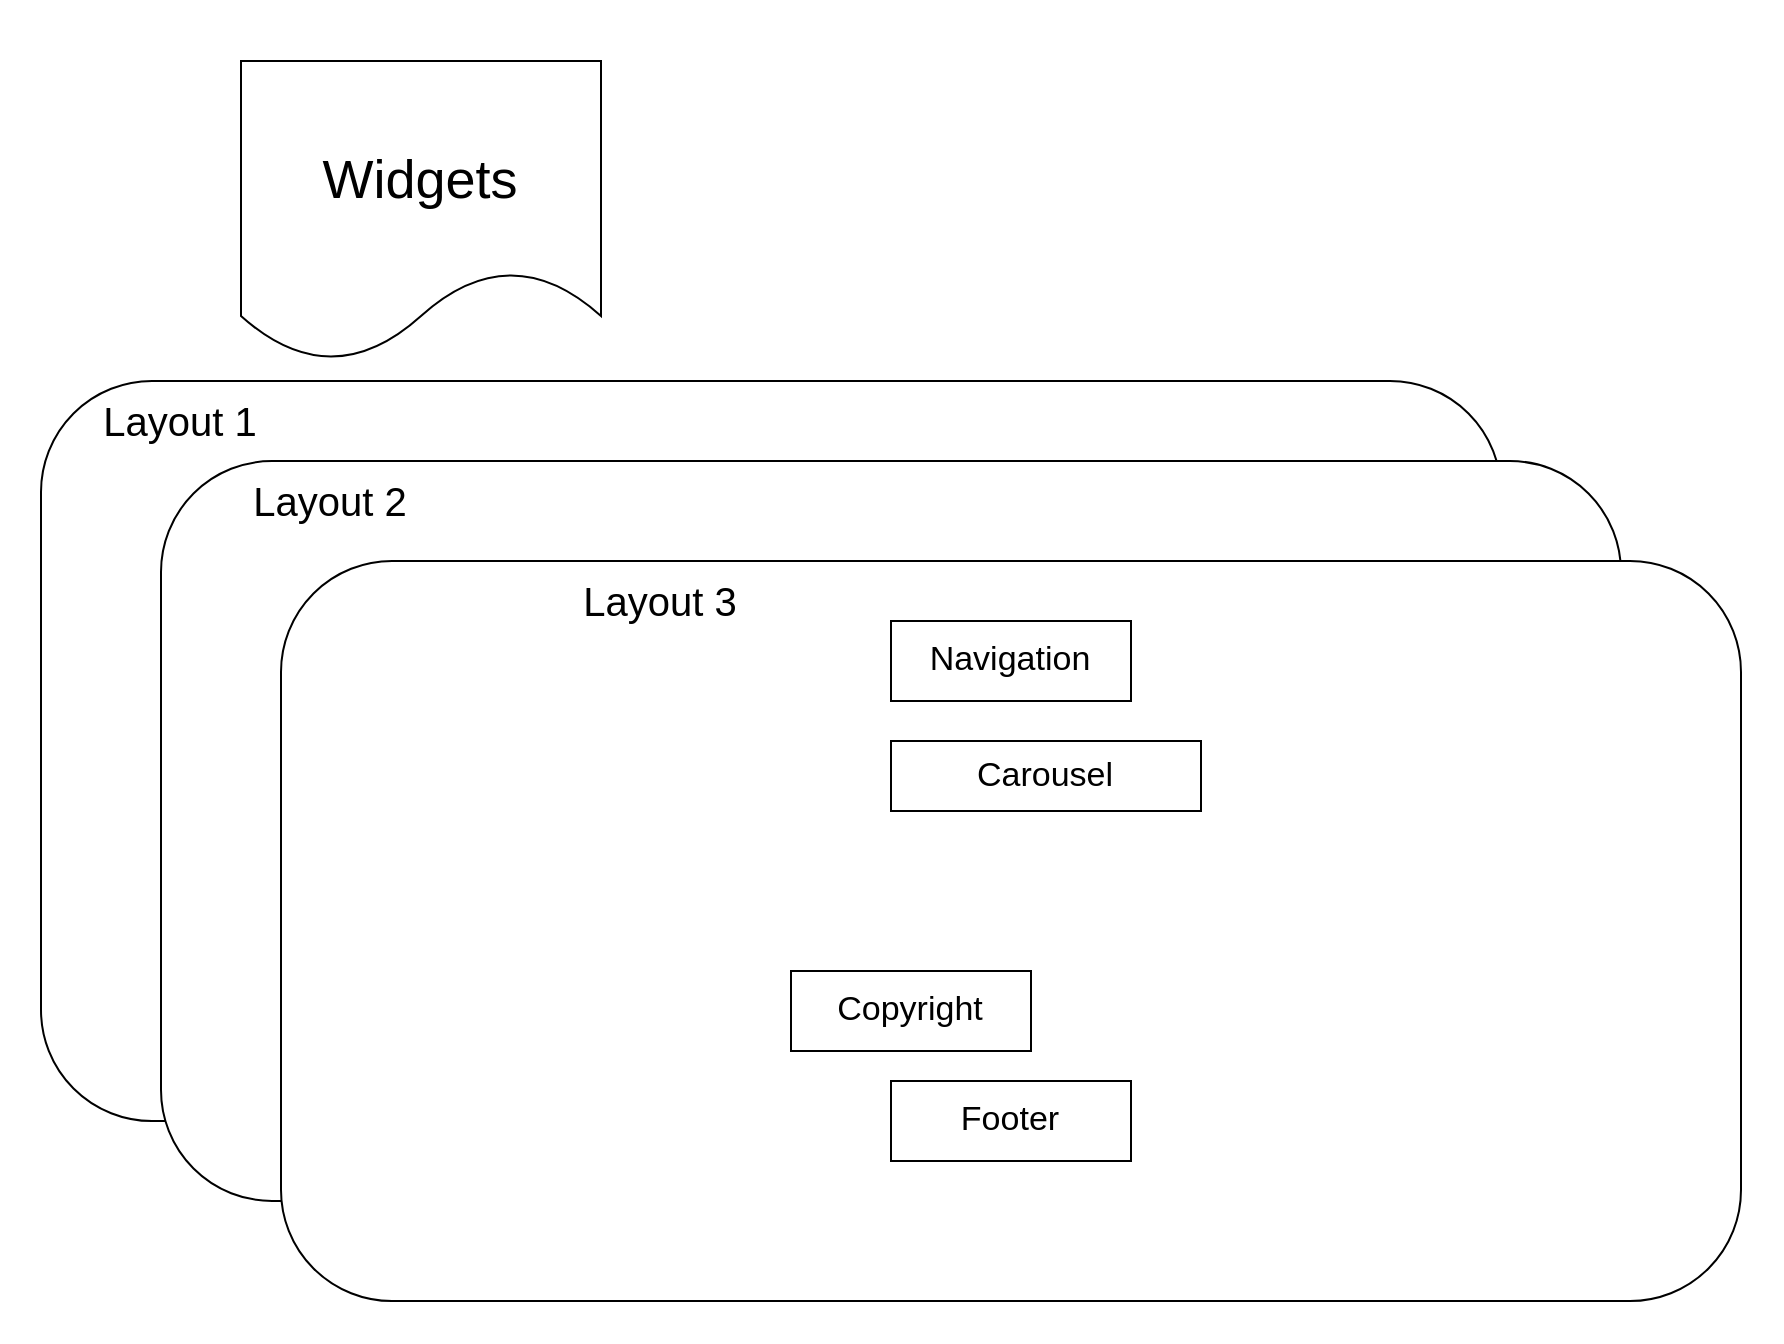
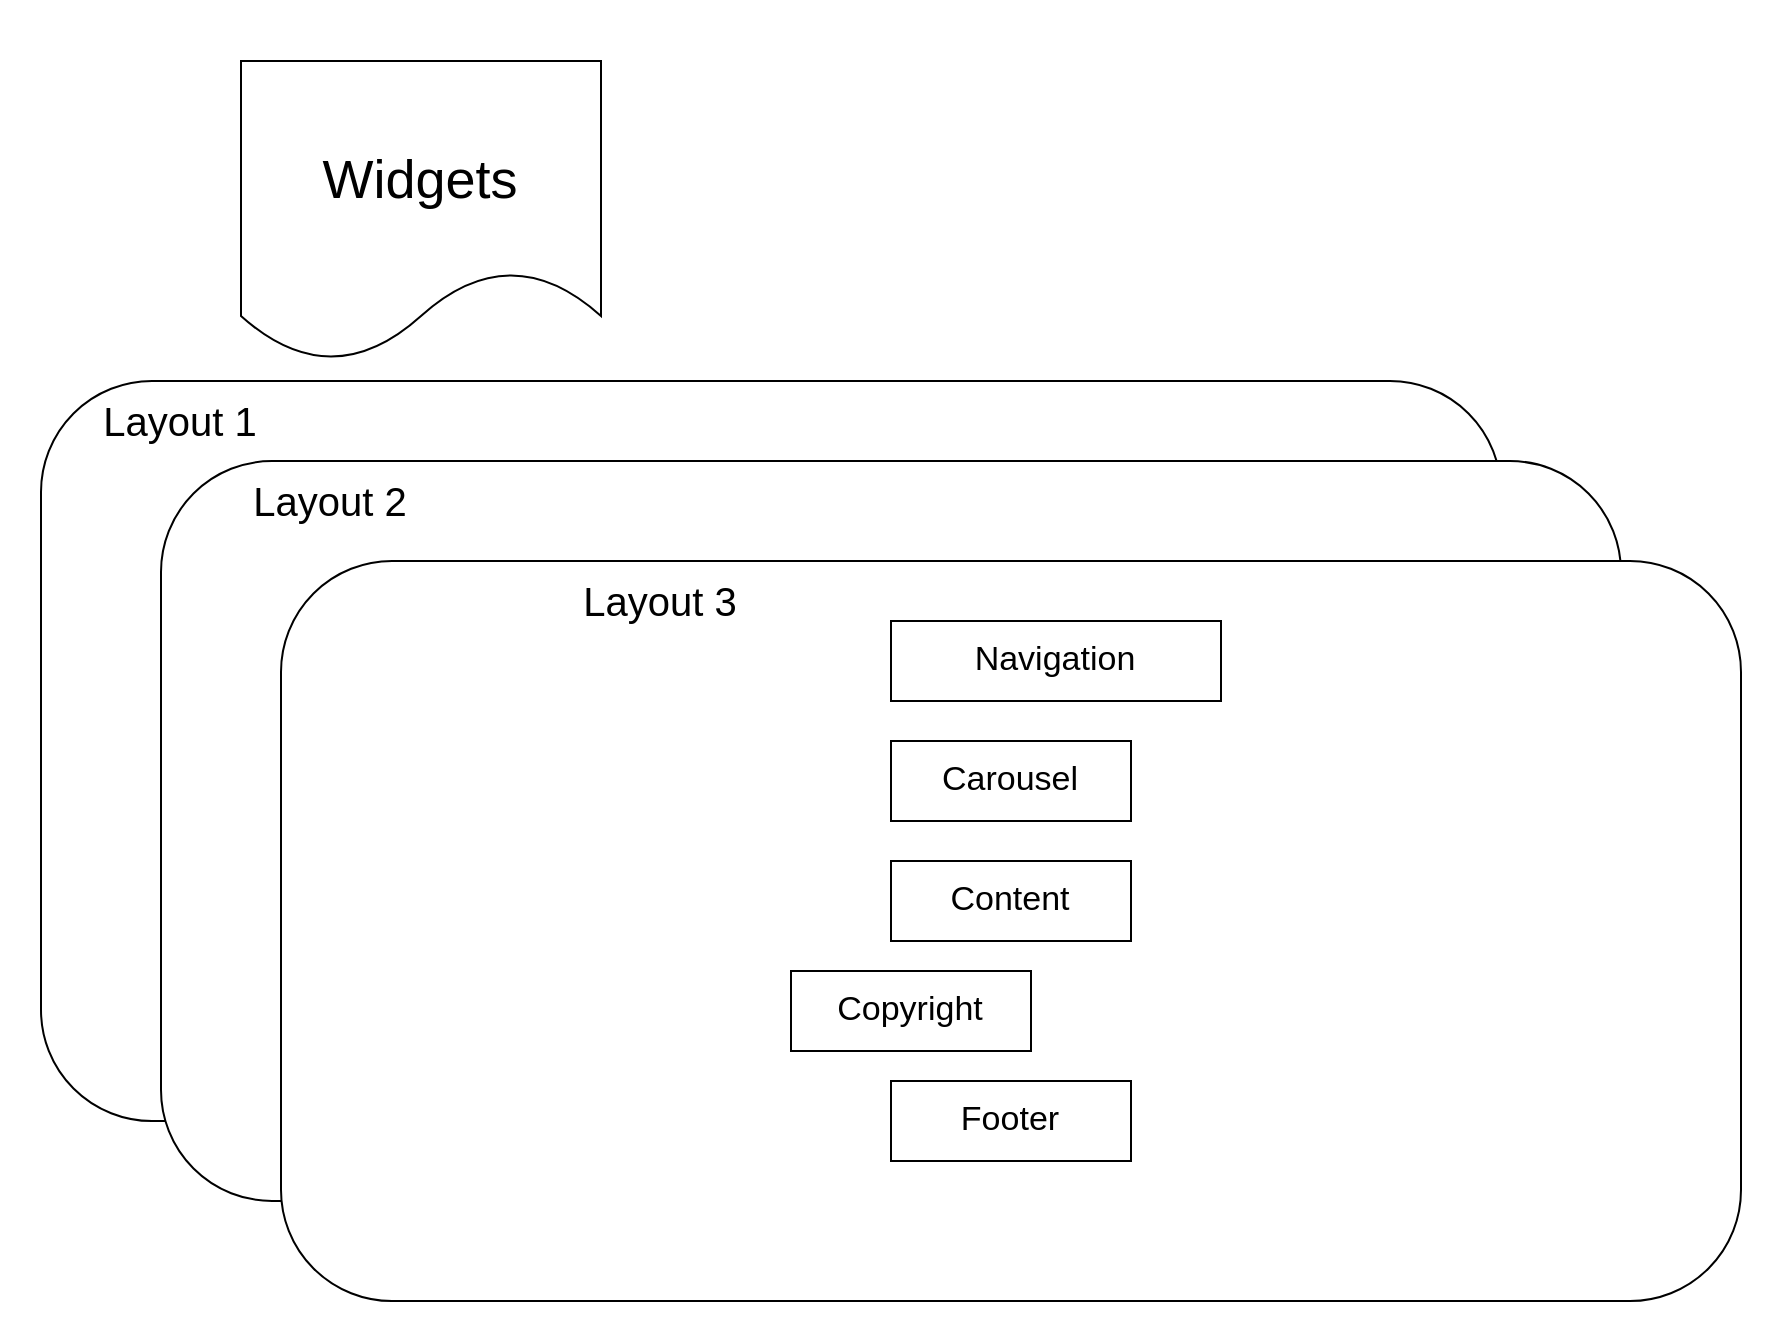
node "Navigation": size 240x80 -> 330x80
node "Carousel": size 310x70 -> 240x80
node "Content": added
